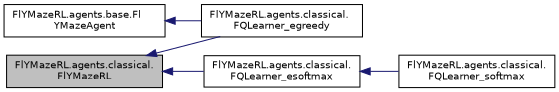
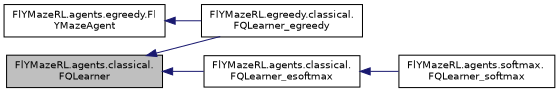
node "FlYMazeRL.agents.base.Fl YMazeAgent": label "FlYMazeRL.agents.base.Fl YMazeAgent" -> "FlYMazeRL.agents.egreedy.Fl YMazeAgent"
node "FlYMazeRL.agents.classical. FQLearner_egreedy": label "FlYMazeRL.agents.classical. FQLearner_egreedy" -> "FlYMazeRL.egreedy.classical. FQLearner_egreedy"
node "FlYMazeRL.agents.classical. FlYMazeRL": label "FlYMazeRL.agents.classical. FlYMazeRL" -> "FlYMazeRL.agents.classical. FQLearner"
node "FlYMazeRL.agents.classical. FQLearner_softmax": label "FlYMazeRL.agents.classical. FQLearner_softmax" -> "FlYMazeRL.agents.softmax. FQLearner_softmax"
